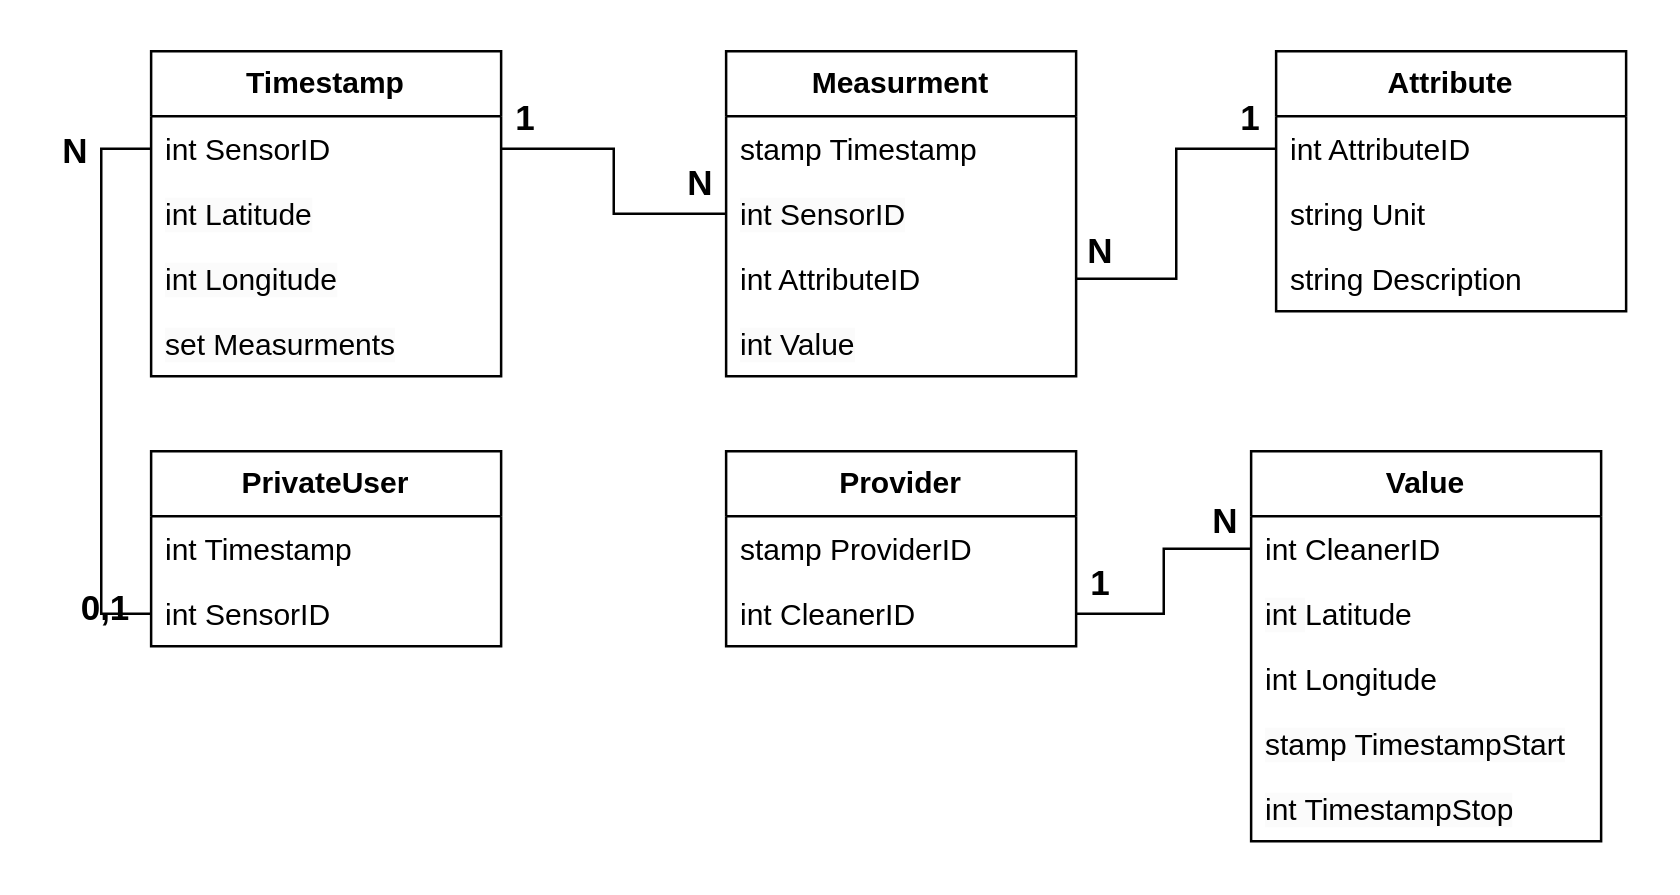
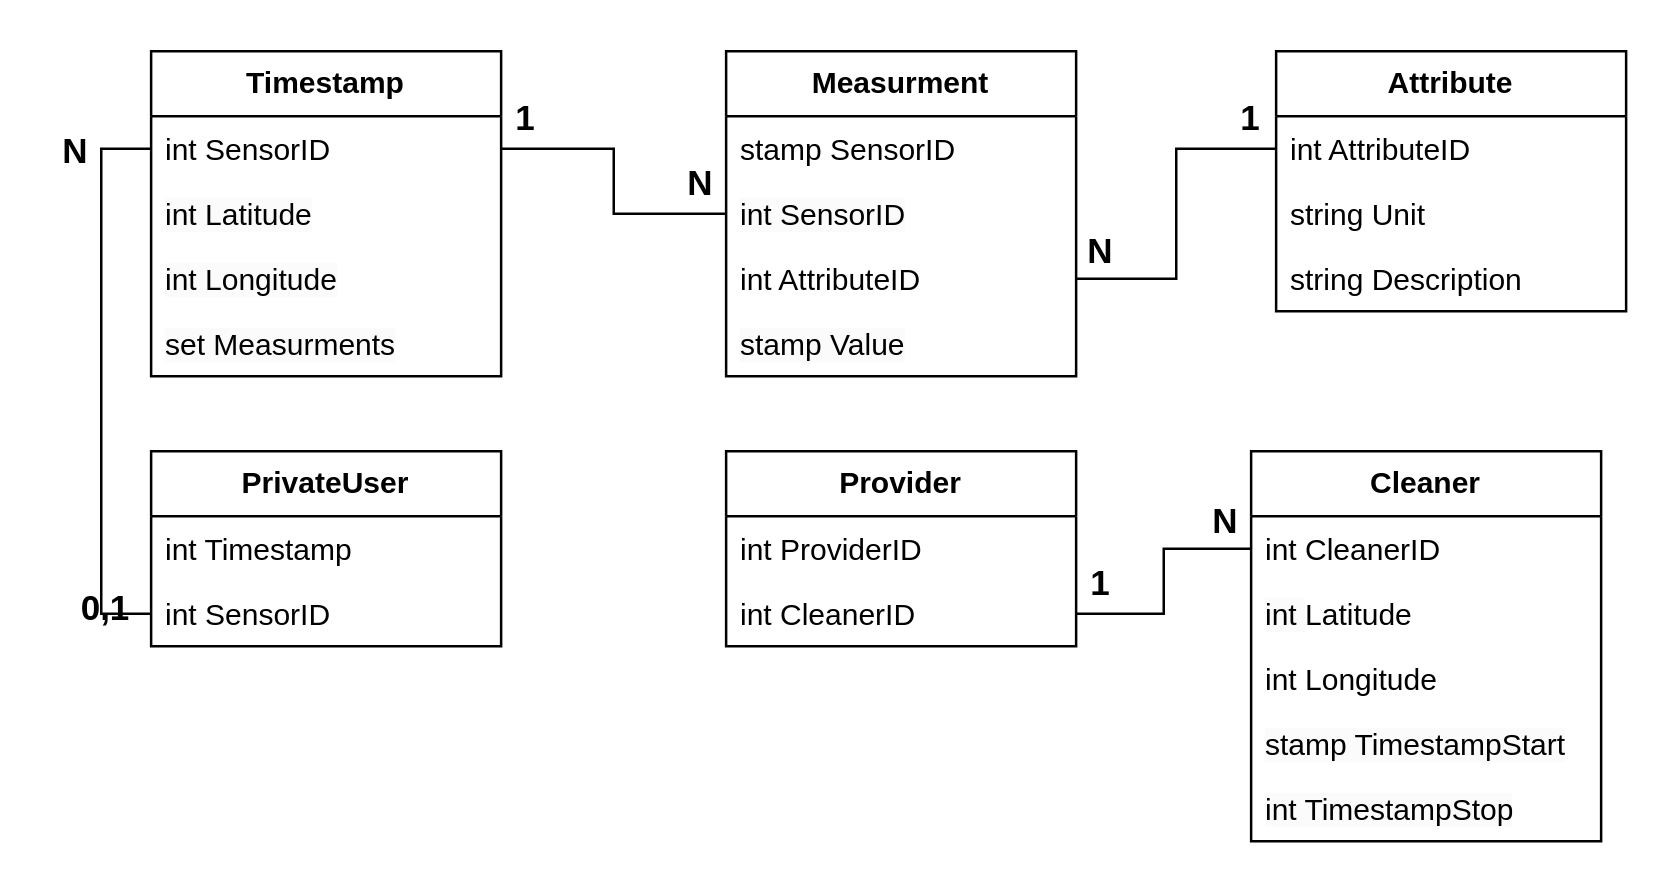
node "stamp Timestamp": label "stamp Timestamp" -> "stamp SensorID"
node "int Value": label "int Value" -> "stamp Value"
node "Value": label "Value" -> "Cleaner"
node "stamp ProviderID": label "stamp ProviderID" -> "int ProviderID"
